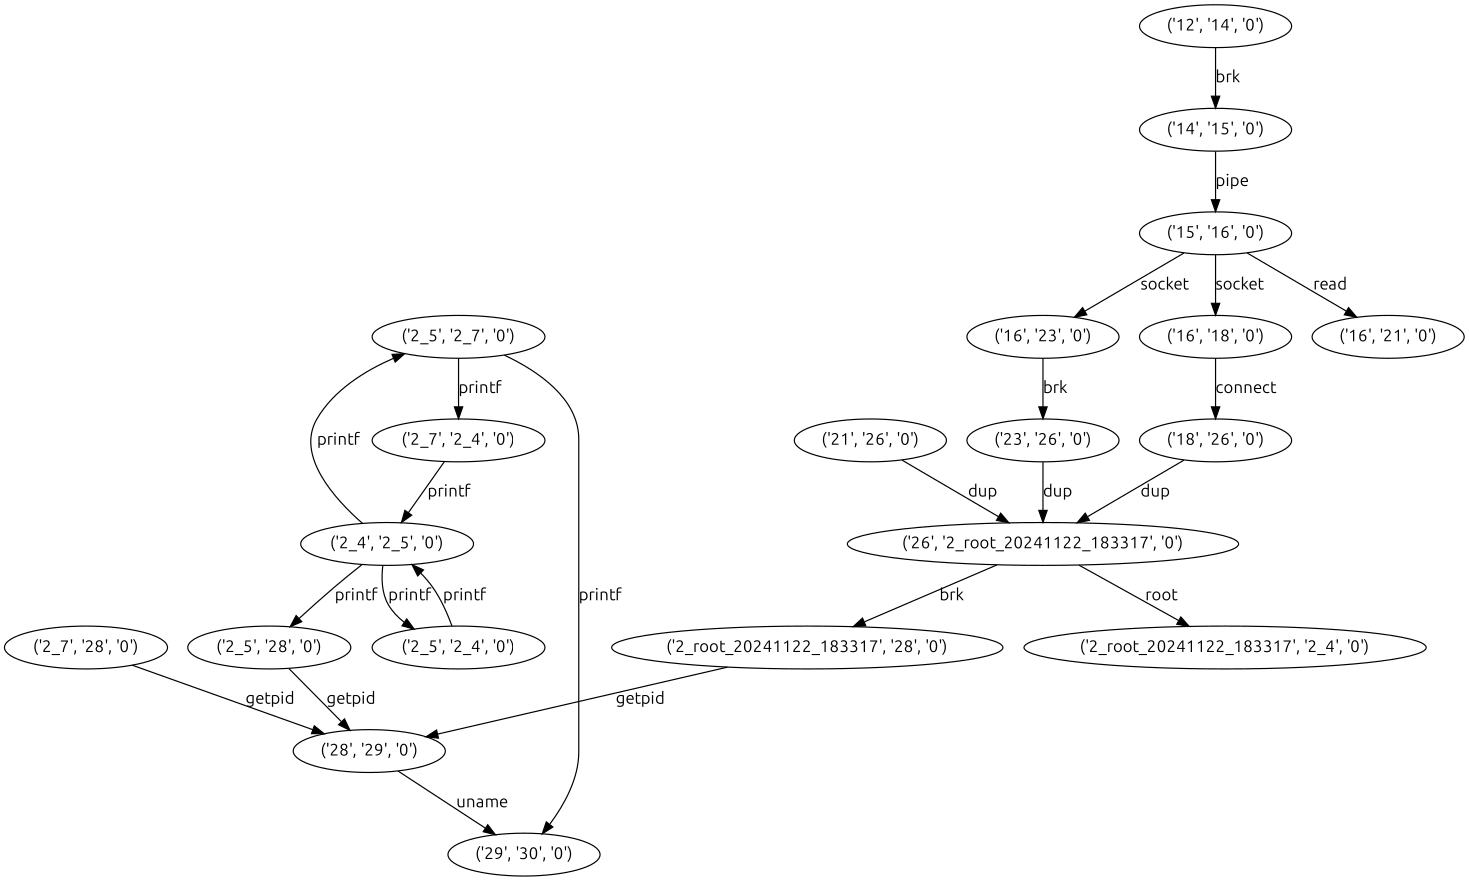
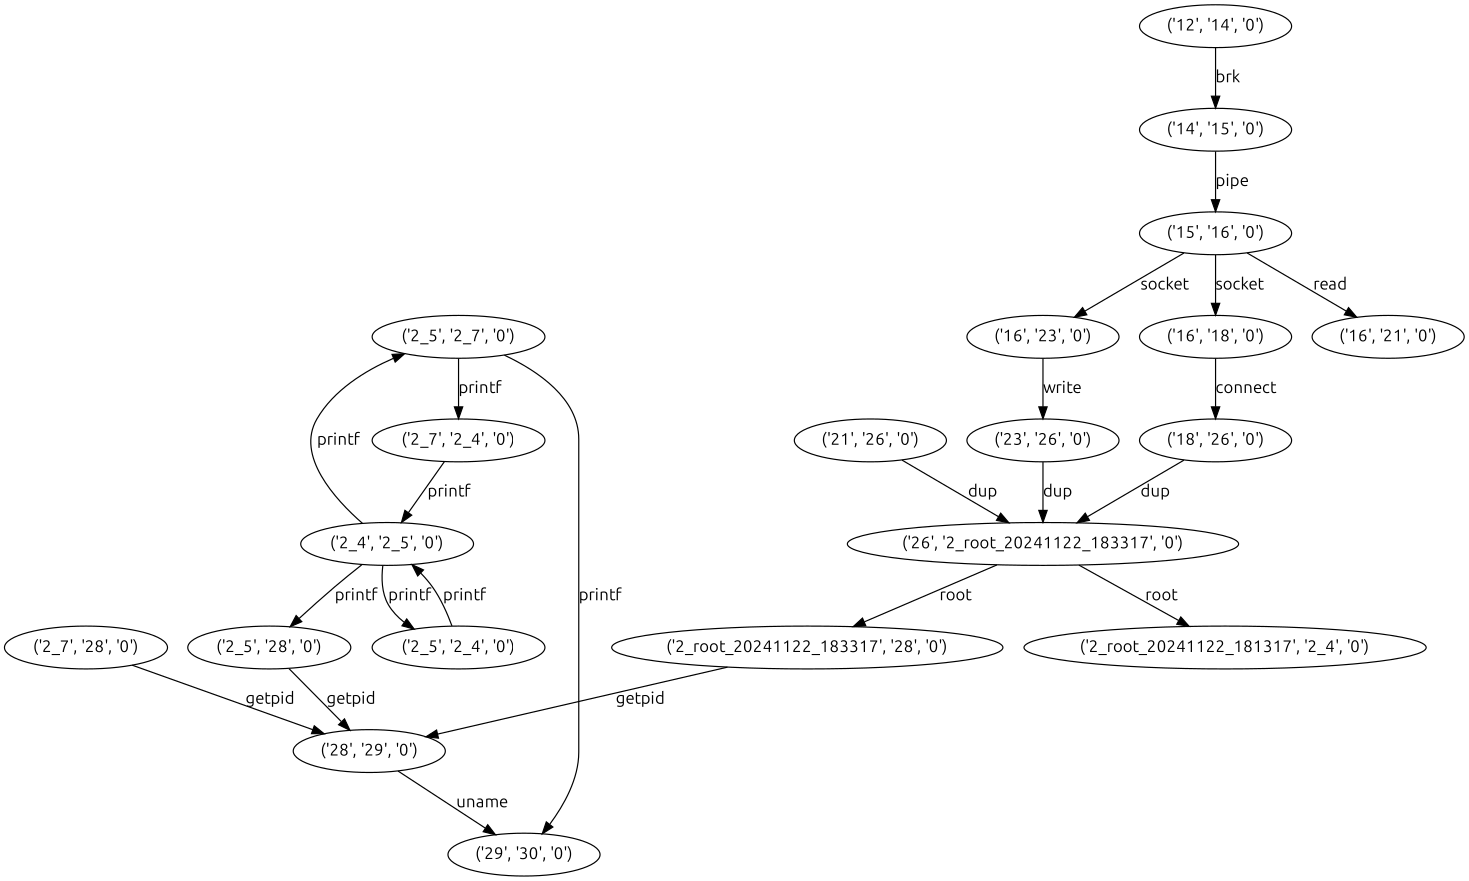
edge "('16', '23', '0')" -> "('23', '26', '0')": label "brk" -> "write"
edge "('26', '2_root_20241122_183317', '0')" -> "('2_root_20241122_183317', '28', '0')": label "brk" -> "root"
node "('2_root_20241122_183317', '2_4', '0')": label "('2_root_20241122_183317', '2_4', '0')" -> "('2_root_20241122_181317', '2_4', '0')"
